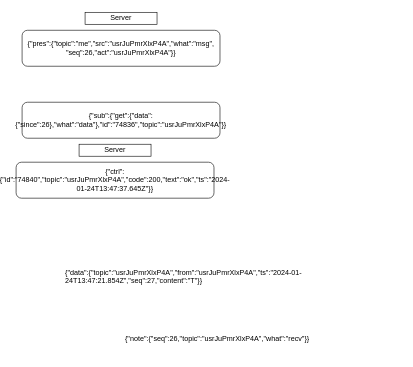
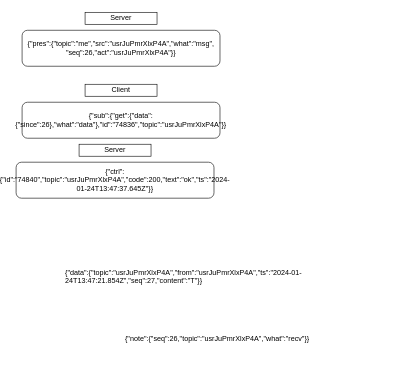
node "Client": added
